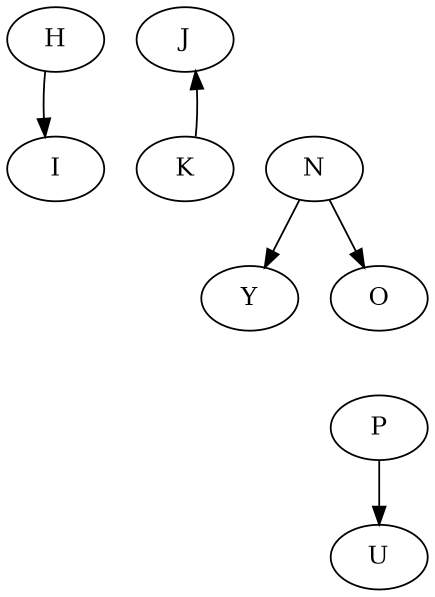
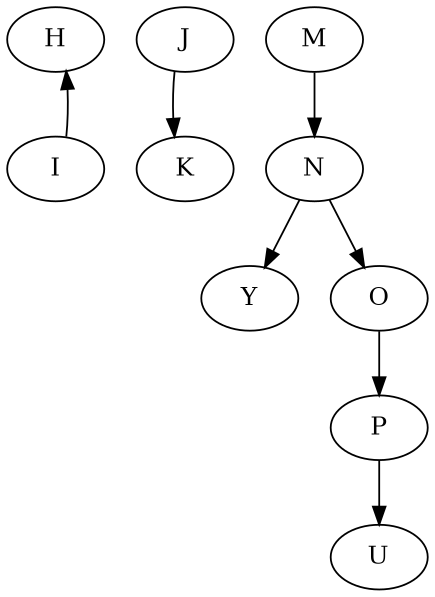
node "M": added
edge "H" -> "I": reversed
edge "K" -> "J": reversed
edge "O" -> "P": added
